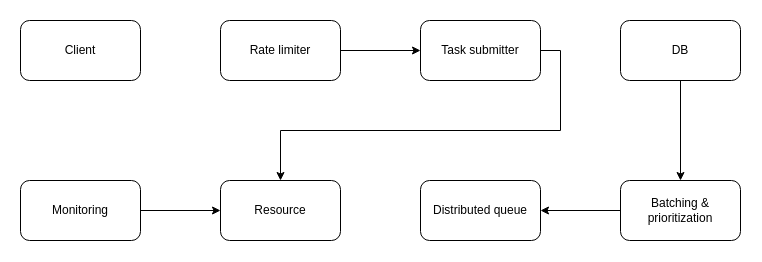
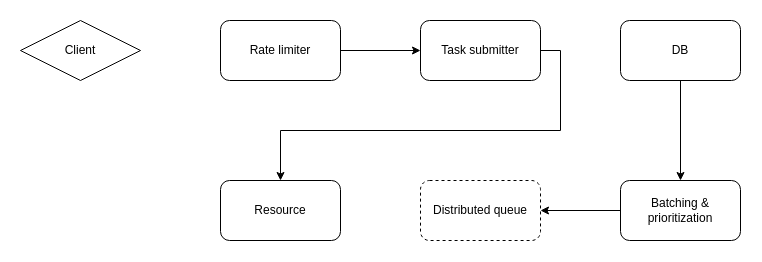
node "Client": shape rounded rectangle -> diamond
node "Monitoring": removed
edge "Monitoring" -> "Resource": removed
node "Distributed queue": style solid -> dashed
